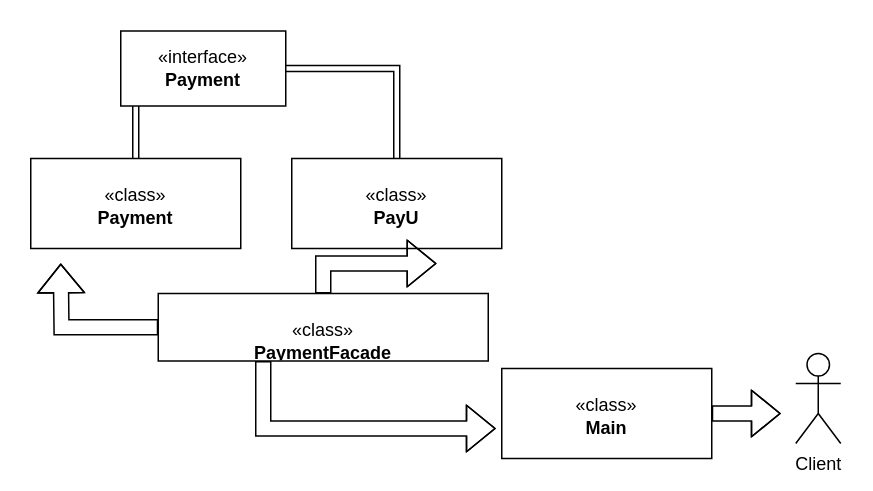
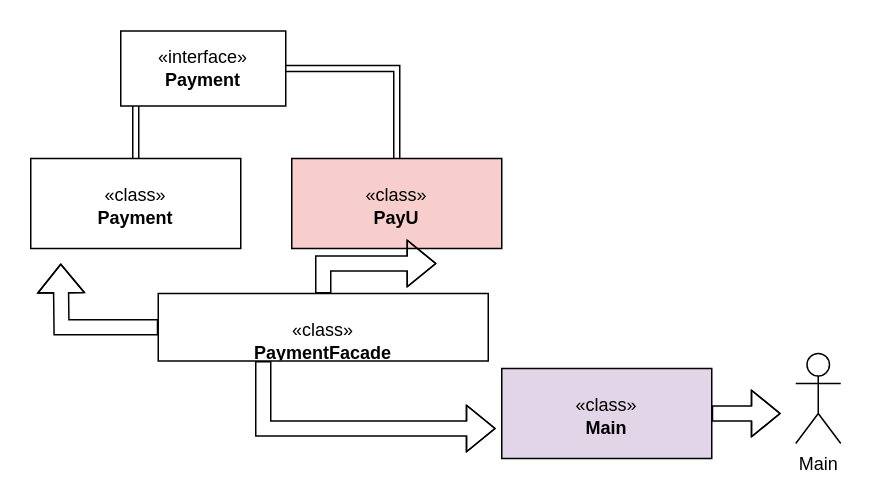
node "«class» PayU": fillcolor #ffffff -> #f8cecc
node "«class» Main": fillcolor #ffffff -> #e1d5e7
node "Client": label "Client" -> "Main"
